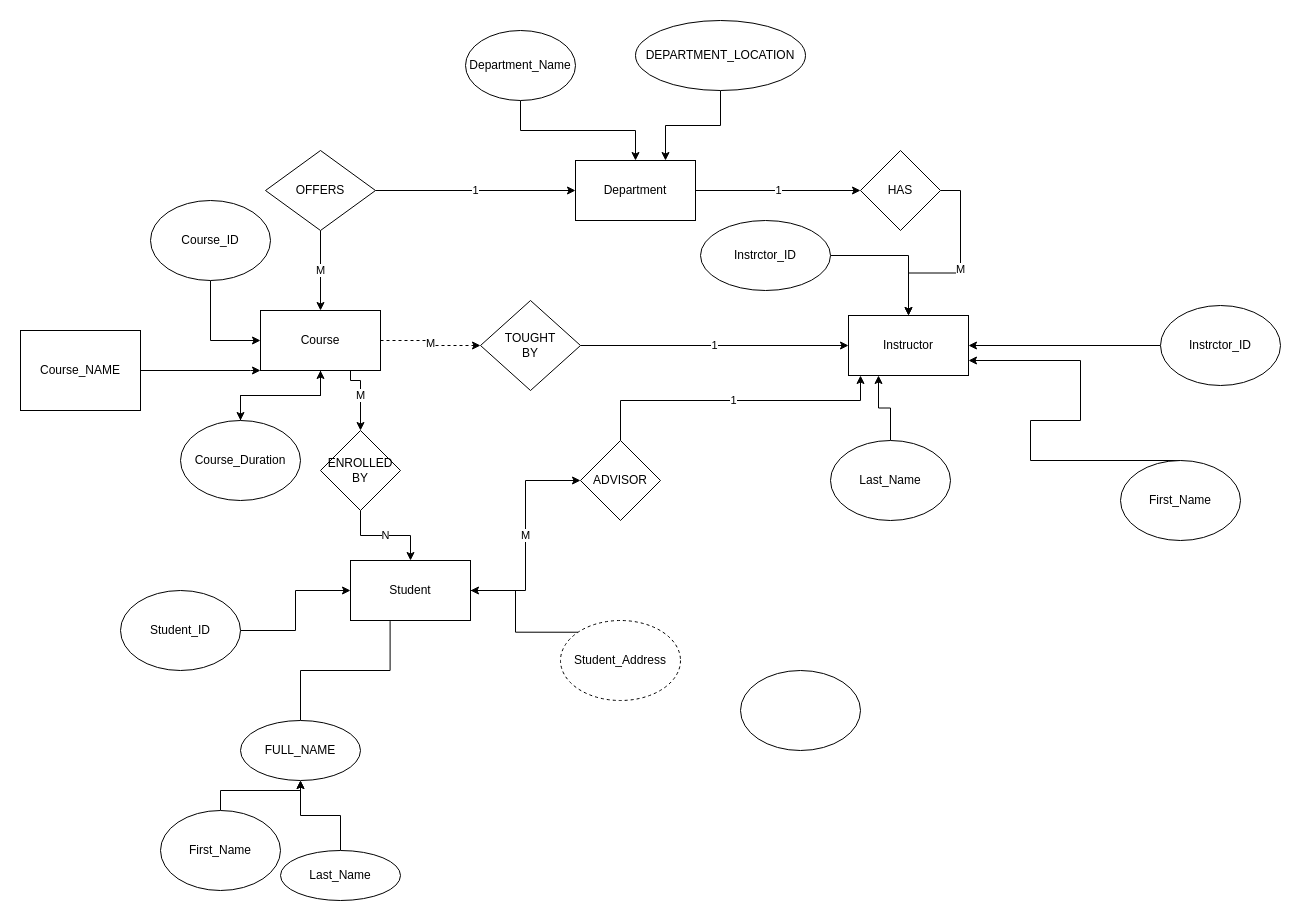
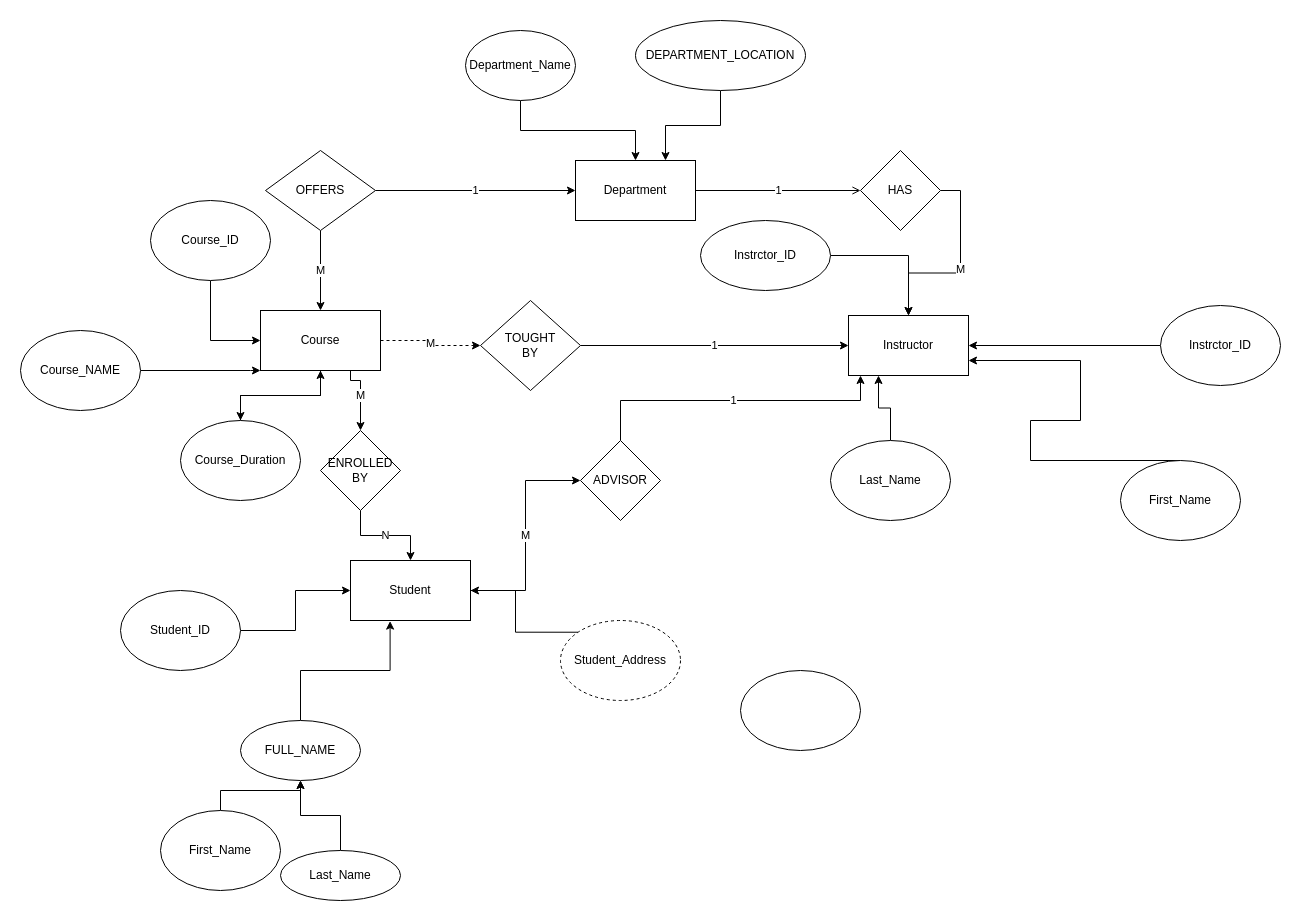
edge "Department" -> "HAS": arrowhead classic -> open
node "Course_NAME": shape rectangle -> ellipse
edge "Student" -- "FULL_NAME": arrowhead none -> classic
